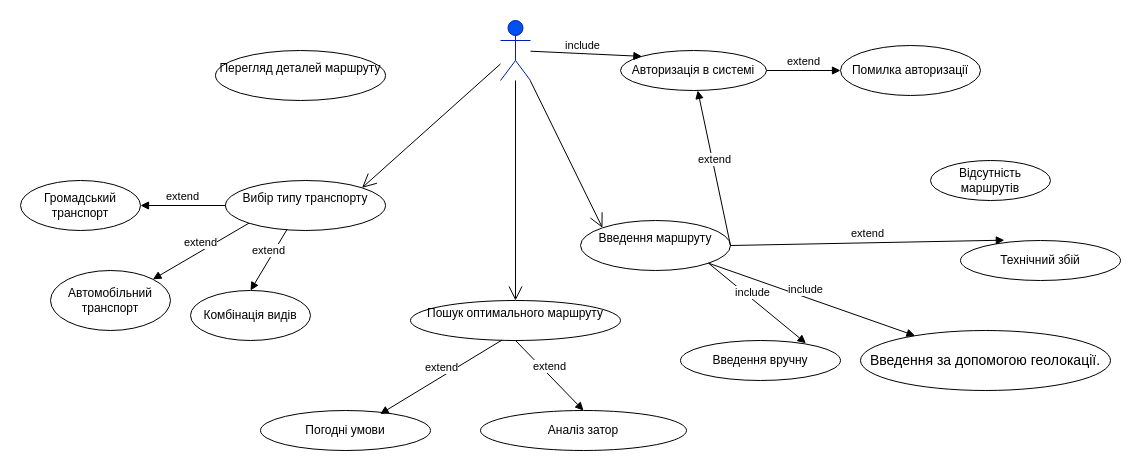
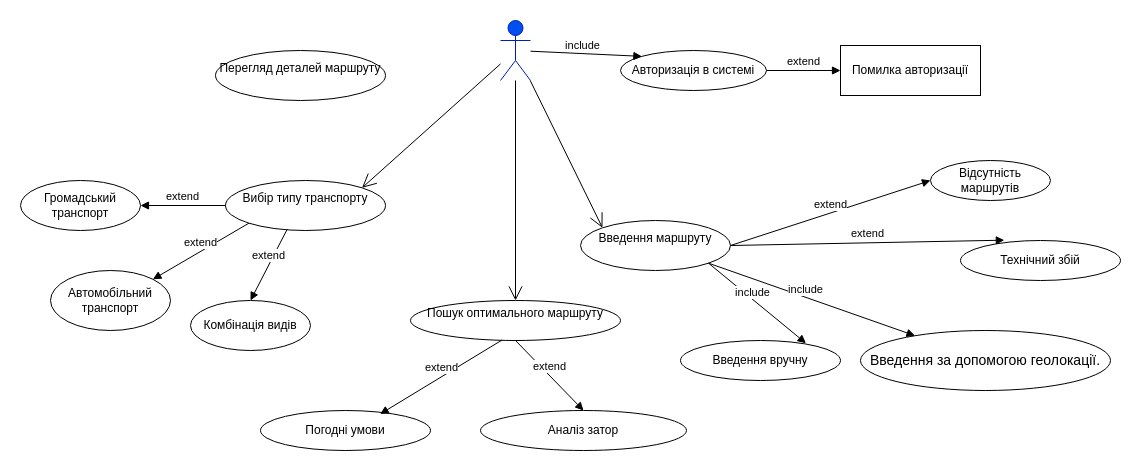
node "Помилка авторизації": shape ellipse -> rectangle
edge "Введення маршруту" -> "Авторизація в системі": now "Введення маршруту" -> "Відсутність маршрутів"
node "Комбінація видів": moved (251, 316) -> (251, 326)
